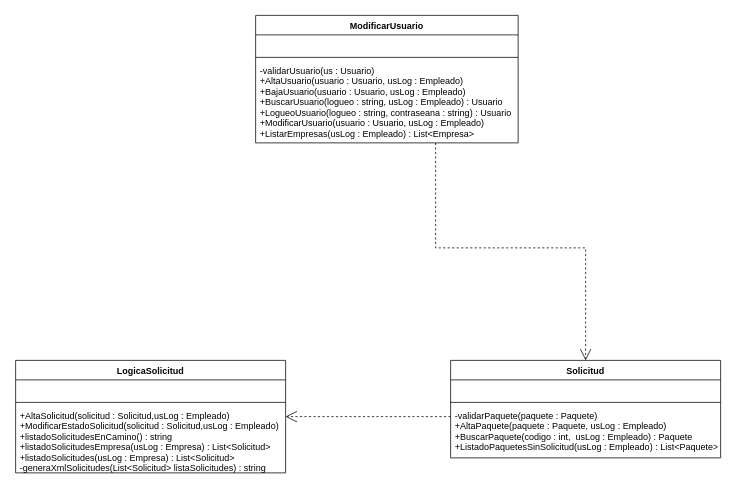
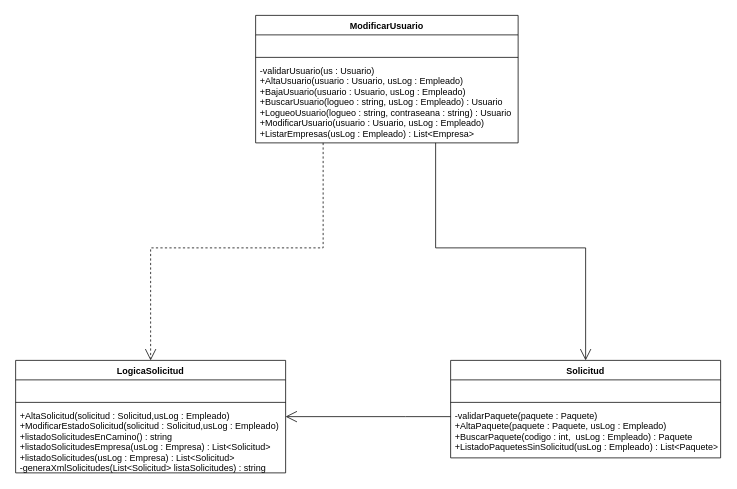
edge "ModificarUsuario" -> "LogicaSolicitud": added
edge "ModificarUsuario" -> "Solicitud": style dashed -> solid
edge "Solicitud" -> "LogicaSolicitud": style dashed -> solid
